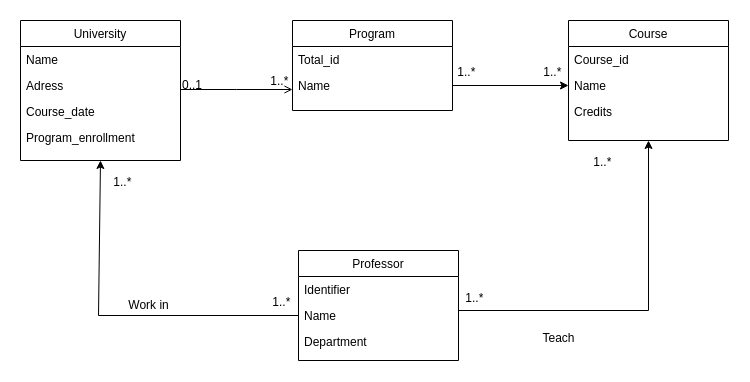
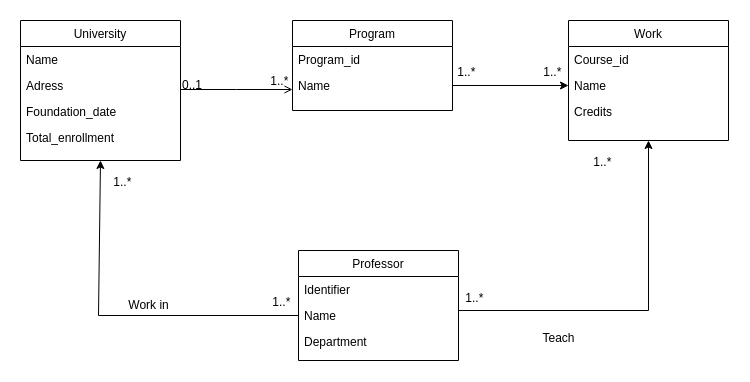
node "Course": label "Course" -> "Work"
node "Total_id": label "Total_id" -> "Program_id"
node "Course_date": label "Course_date" -> "Foundation_date"
node "Program_enrollment": label "Program_enrollment" -> "Total_enrollment"
